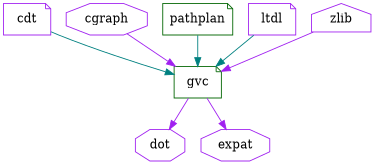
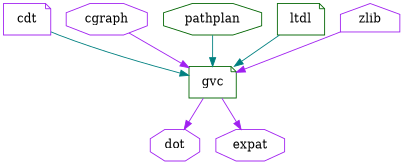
node "pathplan": shape note -> octagon
node "ltdl": color purple -> darkgreen
